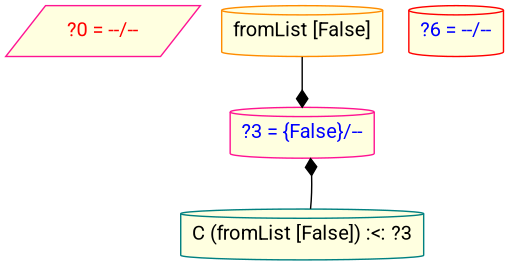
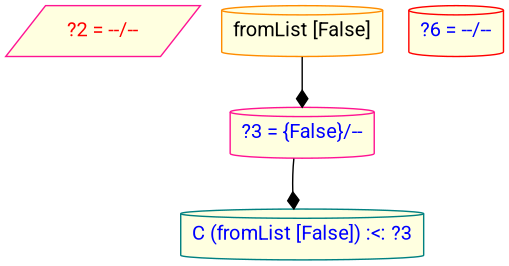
node "?0 = --/--": label "?0 = --/--" -> "?2 = --/--"
edge "C (fromList [False]) :<: ?3" -> "?3 = {False}/--": reversed
node "C (fromList [False]) :<: ?3": fontcolor black -> blue
